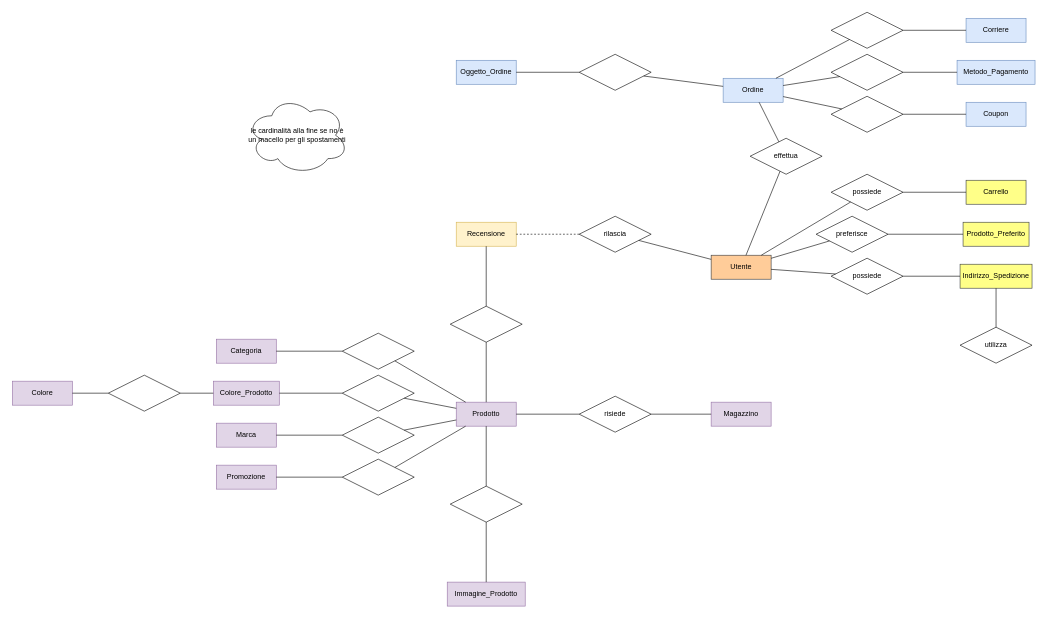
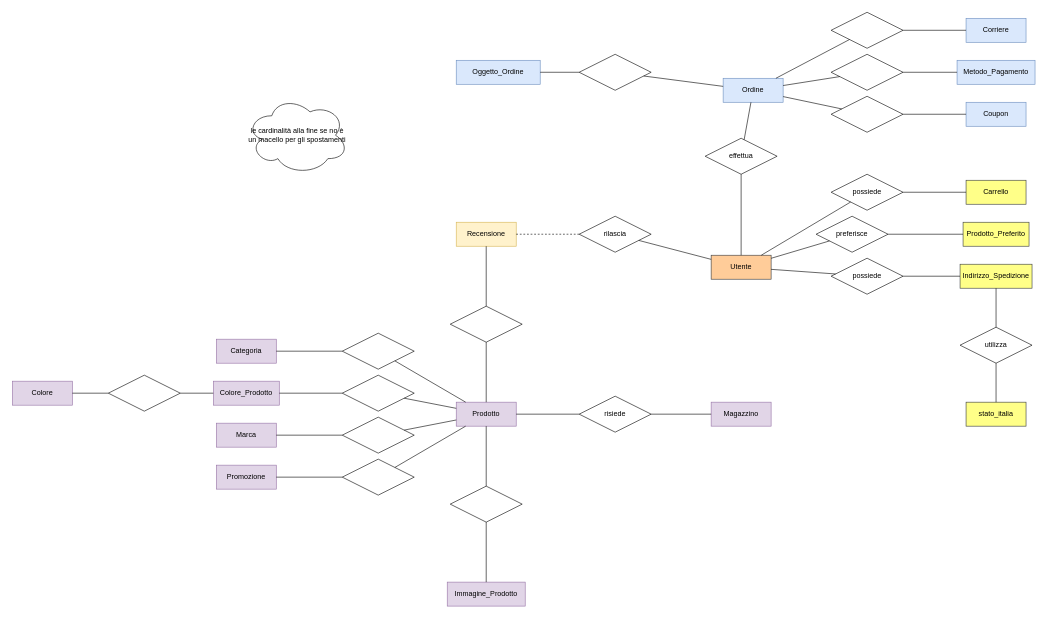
node "Oggetto_Ordine": size 60x24 -> 84x24
node "effettua": moved (786, 156) -> (741, 156)
edge "utilizza" -- "stato_italia": added
node "stato_italia": added
